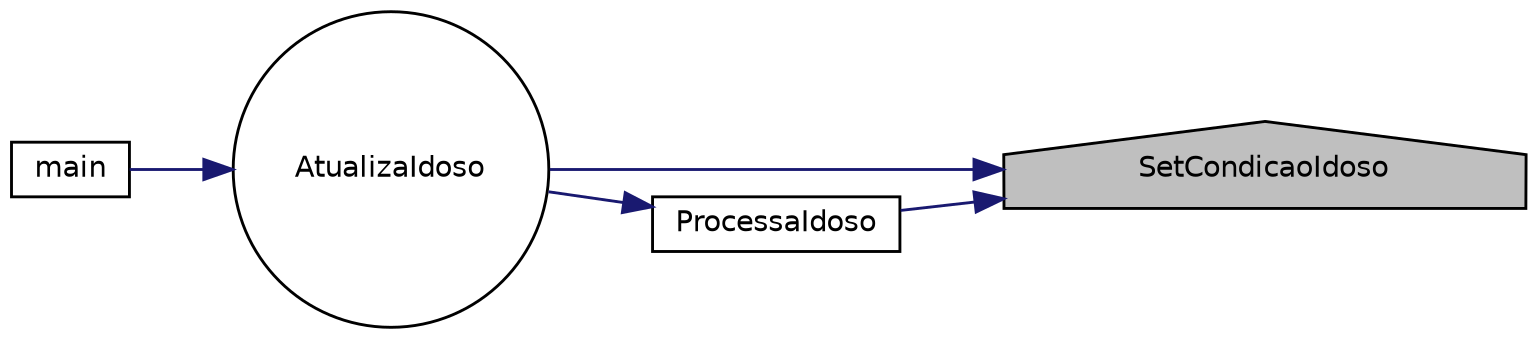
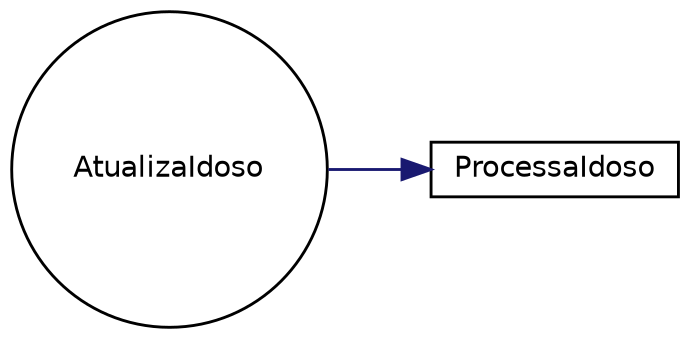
node "main": removed
node "SetCondicaoIdoso": removed
